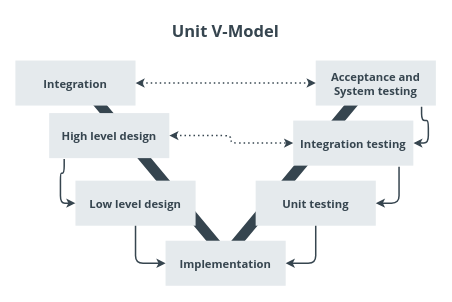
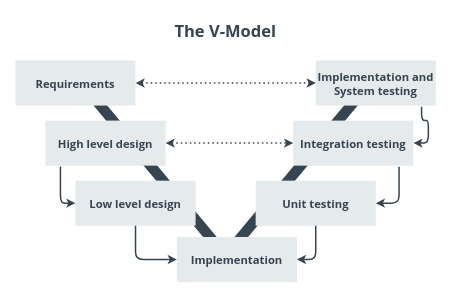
node "Unit V-Model": label "Unit V-Model" -> "The V-Model"
node "Integration": label "Integration" -> "Requirements"
node "Acceptance and System testing": label "Acceptance and System testing" -> "Implementation and System testing"
node "High level design": moved (109, 135) -> (105, 143)
node "Implementation": moved (225, 263) -> (237, 259)
